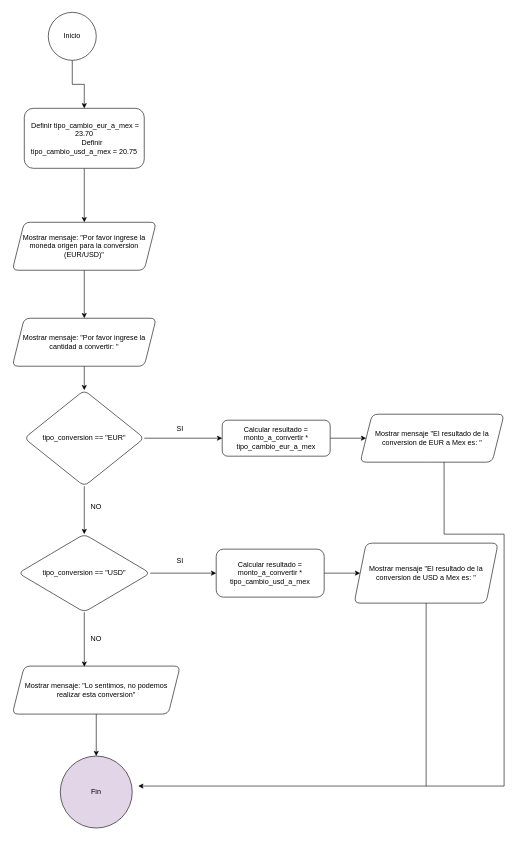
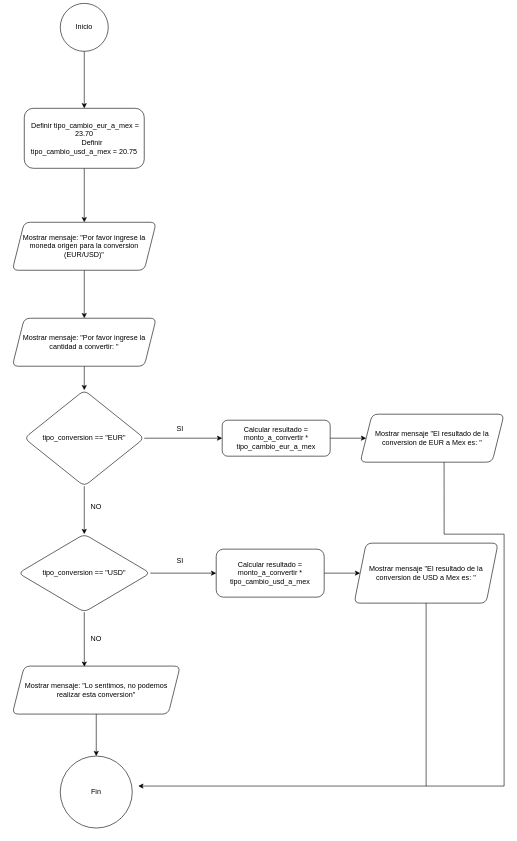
node "Inicio": moved (72, 36) -> (84, 27)
node "Fin": fillcolor #e1d5e7 -> #ffffff
